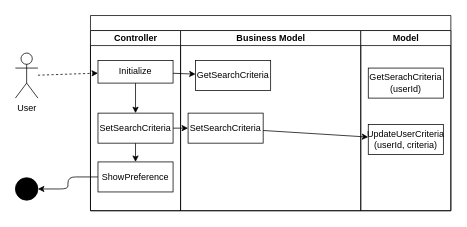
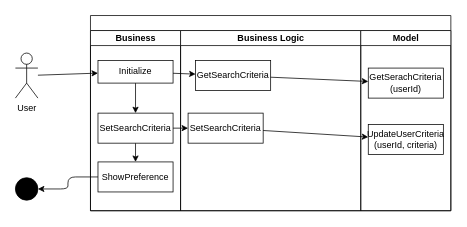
node "Controller": label "Controller" -> "Business"
node "Business Model": label "Business Model" -> "Business Logic"
edge "User" -> "Initialize": style dashed -> solid
edge "GetSearchCriteria" -> "GetSerachCriteria (userId)": added
